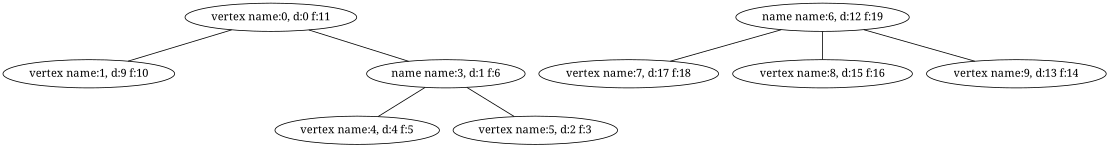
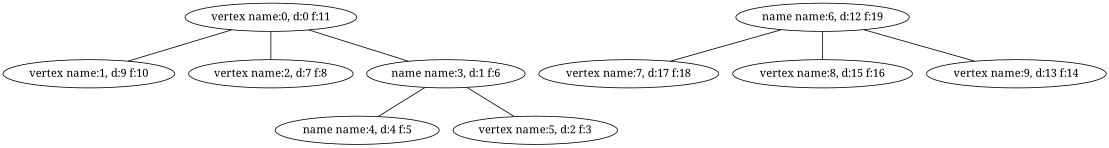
node "vertex name:2, d:7 f:8": added
node "vertex name:4, d:4 f:5": label "vertex name:4, d:4 f:5" -> "name name:4, d:4 f:5"
